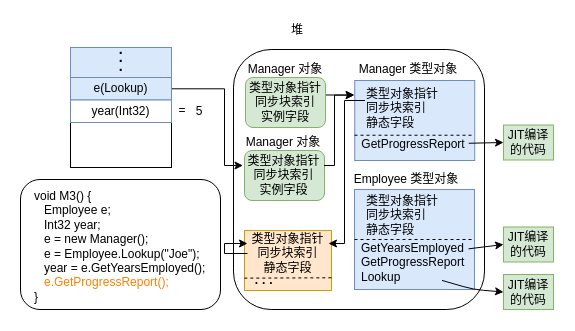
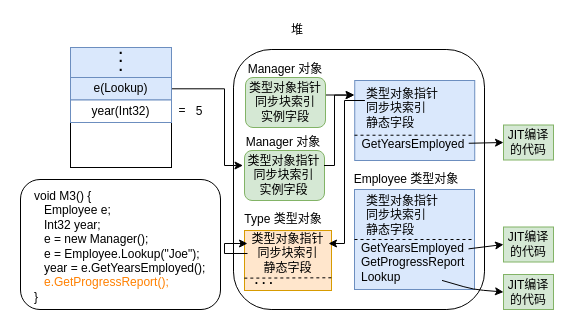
node "Manager 类型对象": removed
node "GetProgressReport": label "GetProgressReport" -> "GetYearsEmployed"
node "Type 类型对象": added
